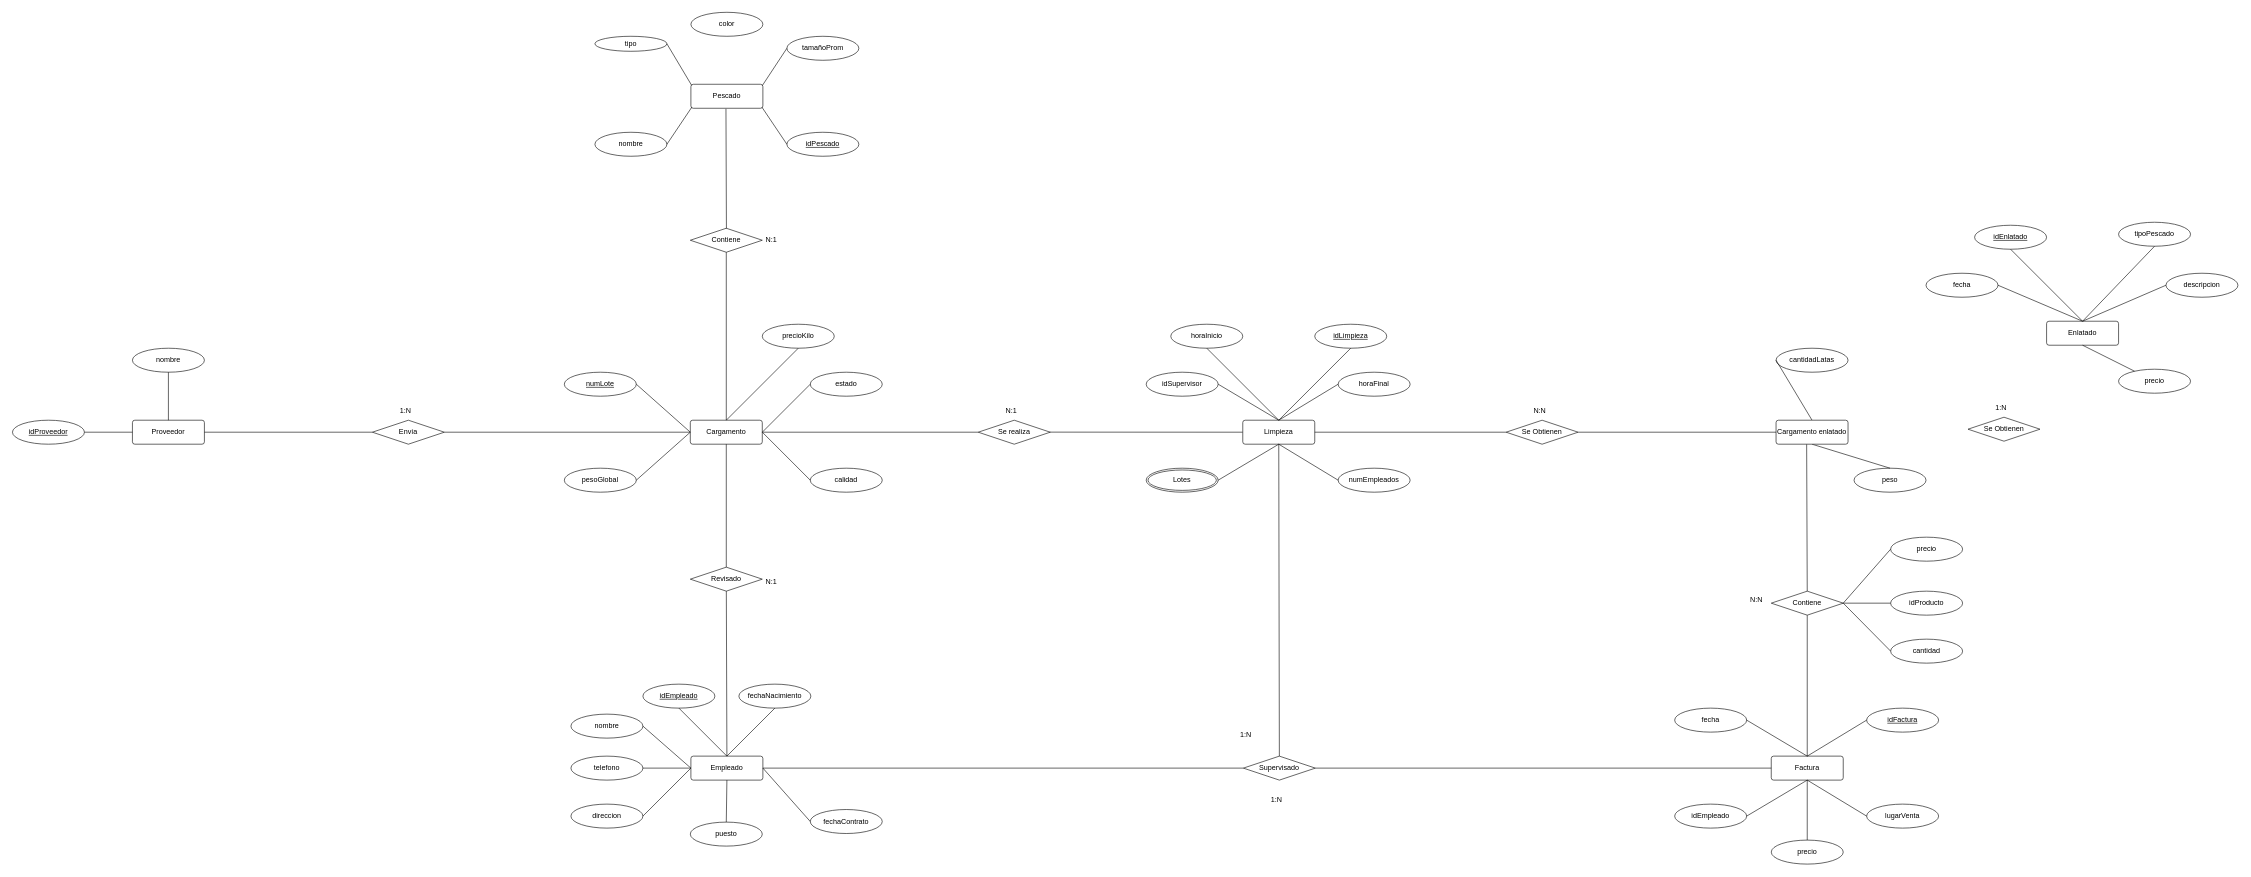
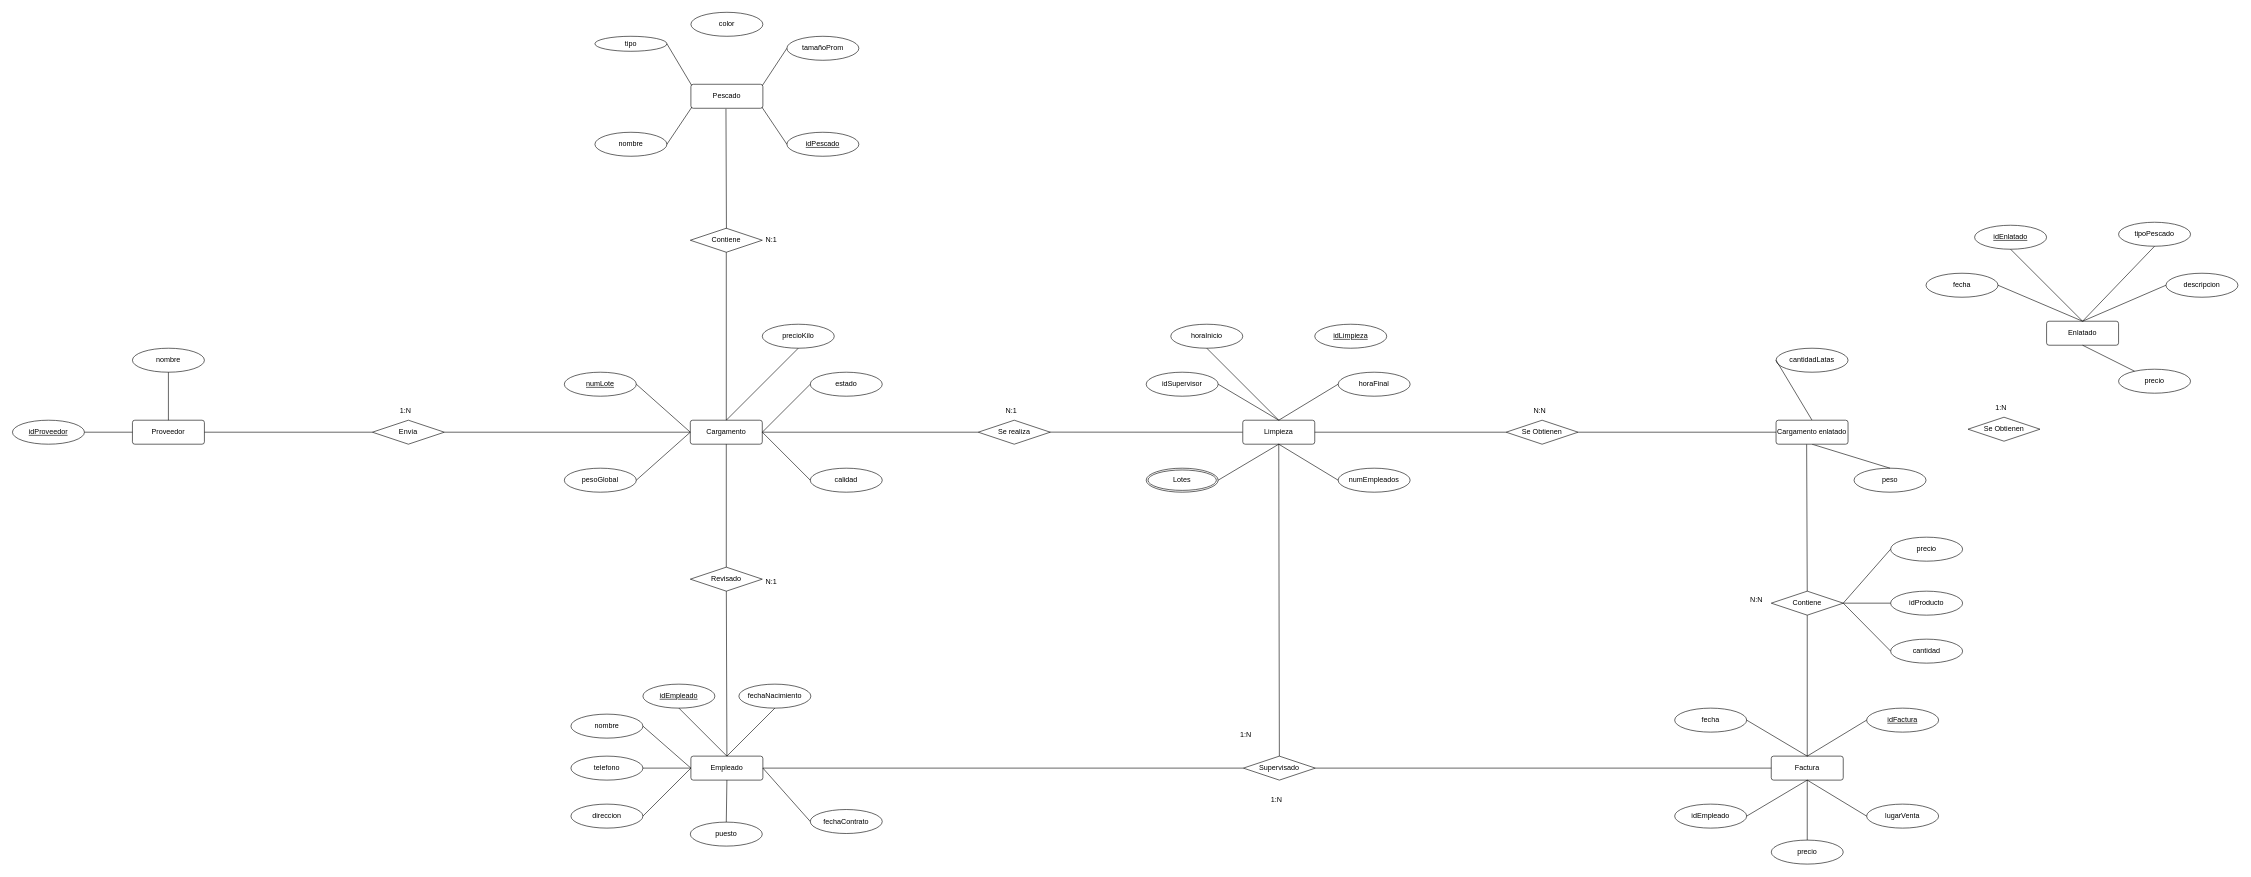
edge "idLimpieza" -- "Limpieza": removed
